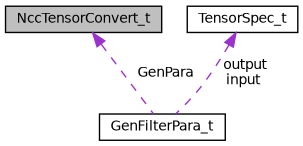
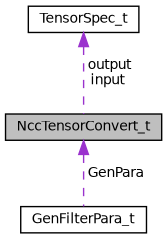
edge "GenFilterPara_t" -> "TensorSpec_t": now "NccTensorConvert_t" -> "TensorSpec_t"
